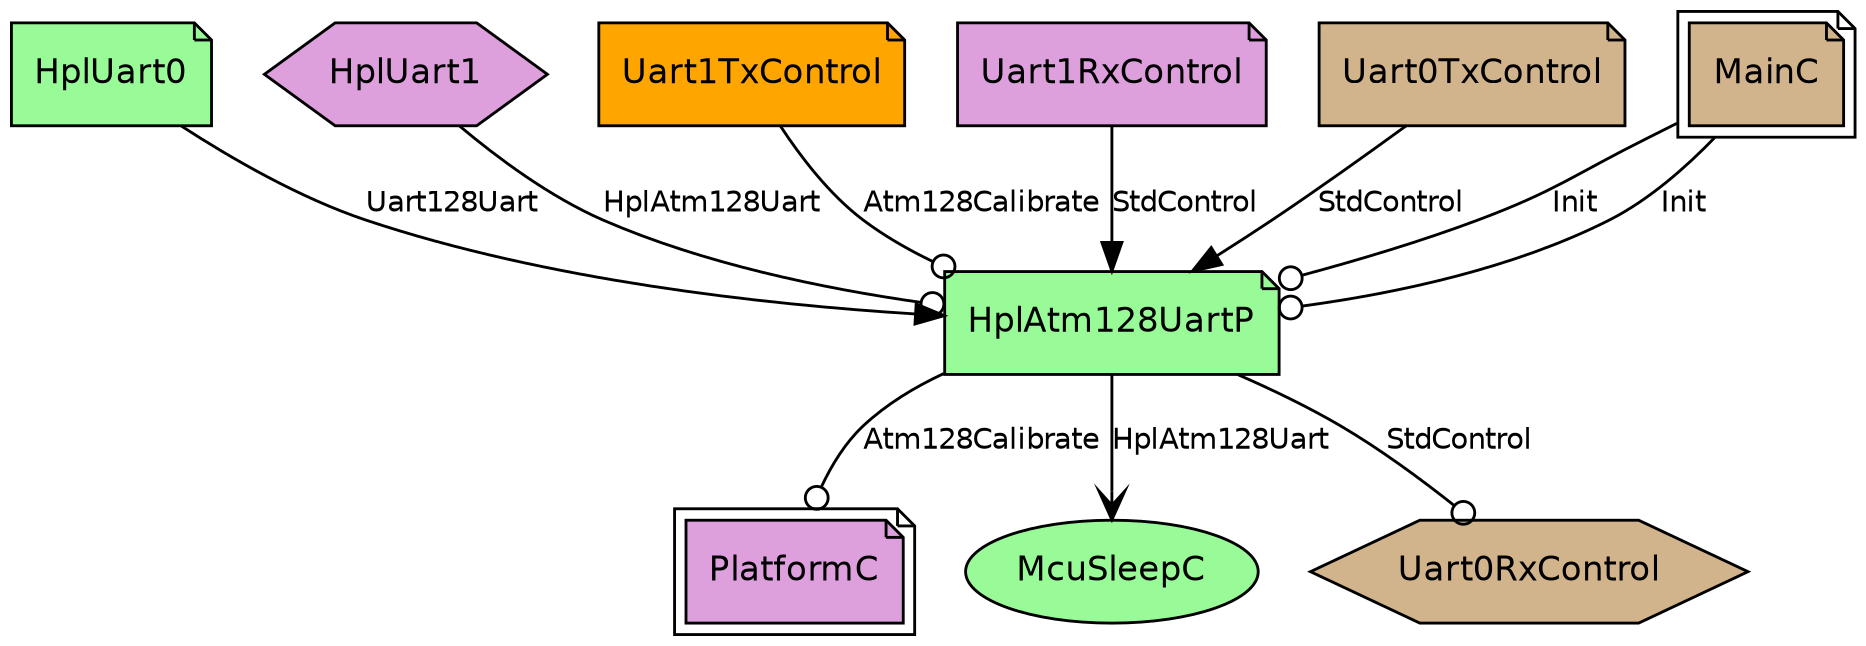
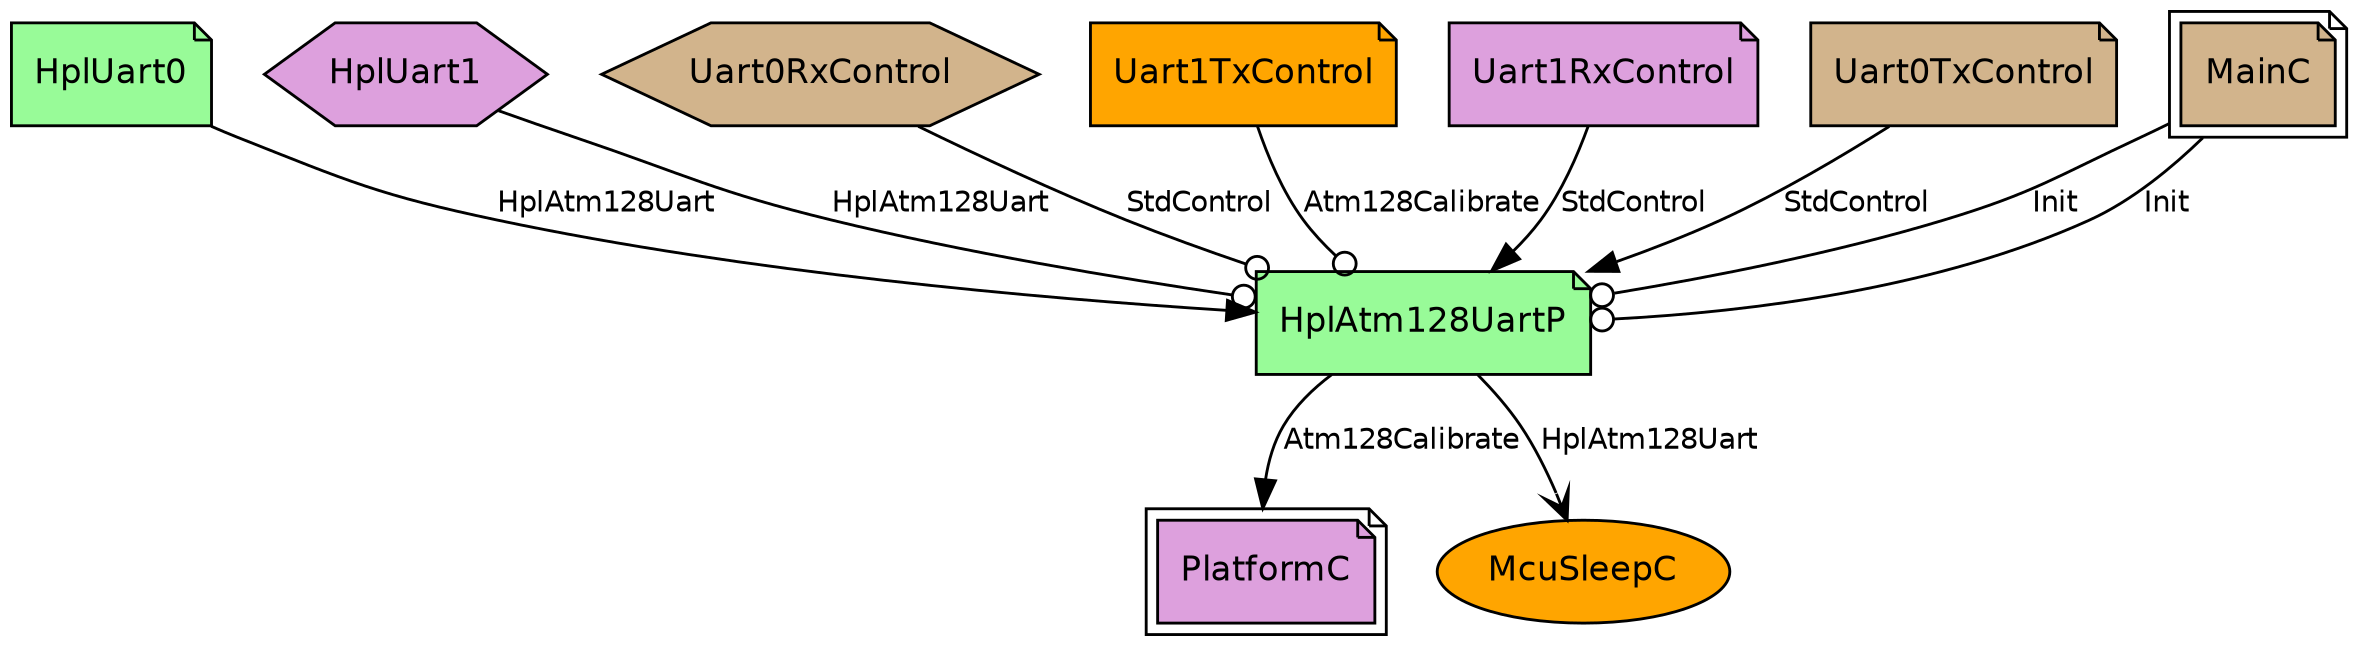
edge "HplUart0" -> "HplAtm128UartP": label "Uart128Uart" -> "HplAtm128Uart"
edge "HplAtm128UartP" -> "PlatformC": arrowhead odot -> normal
edge "HplAtm128UartP" -> "Uart0RxControl": reversed
node "McuSleepC": fillcolor palegreen -> orange
